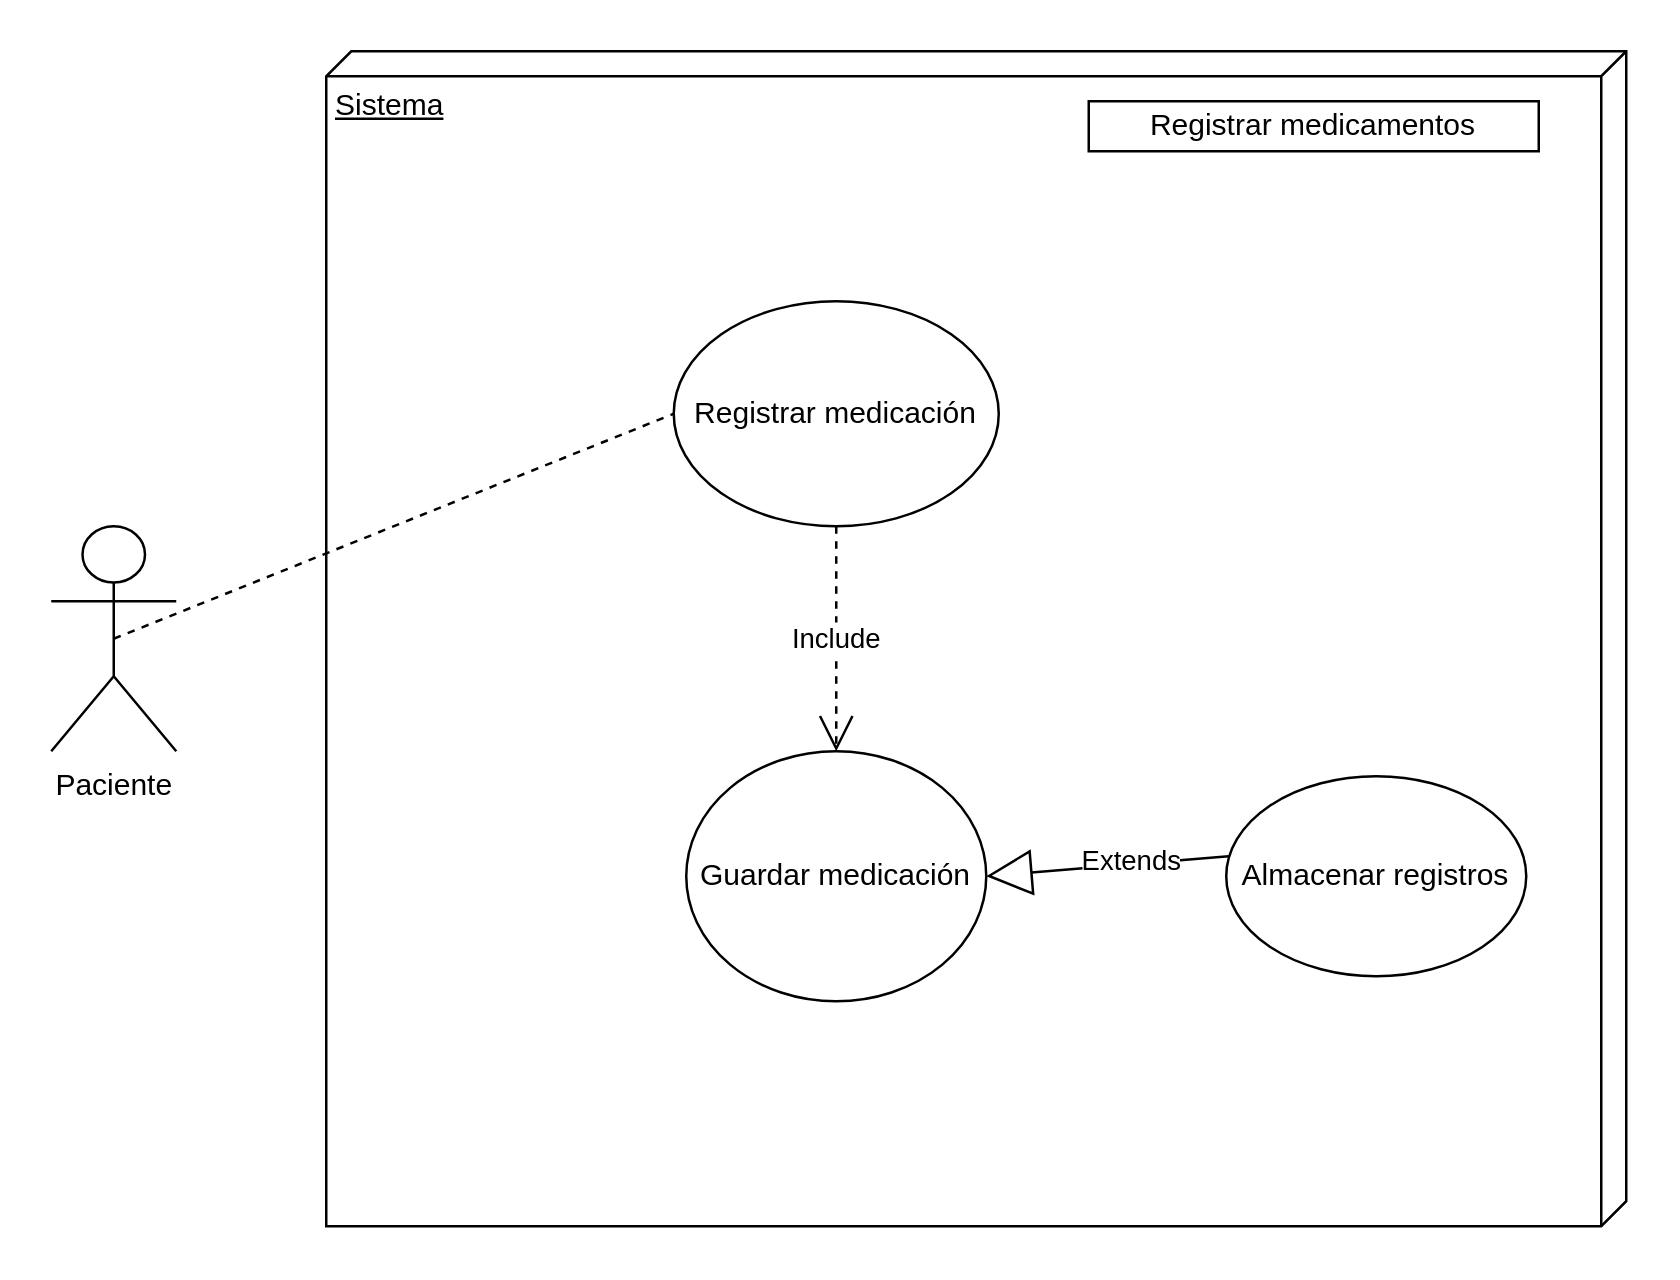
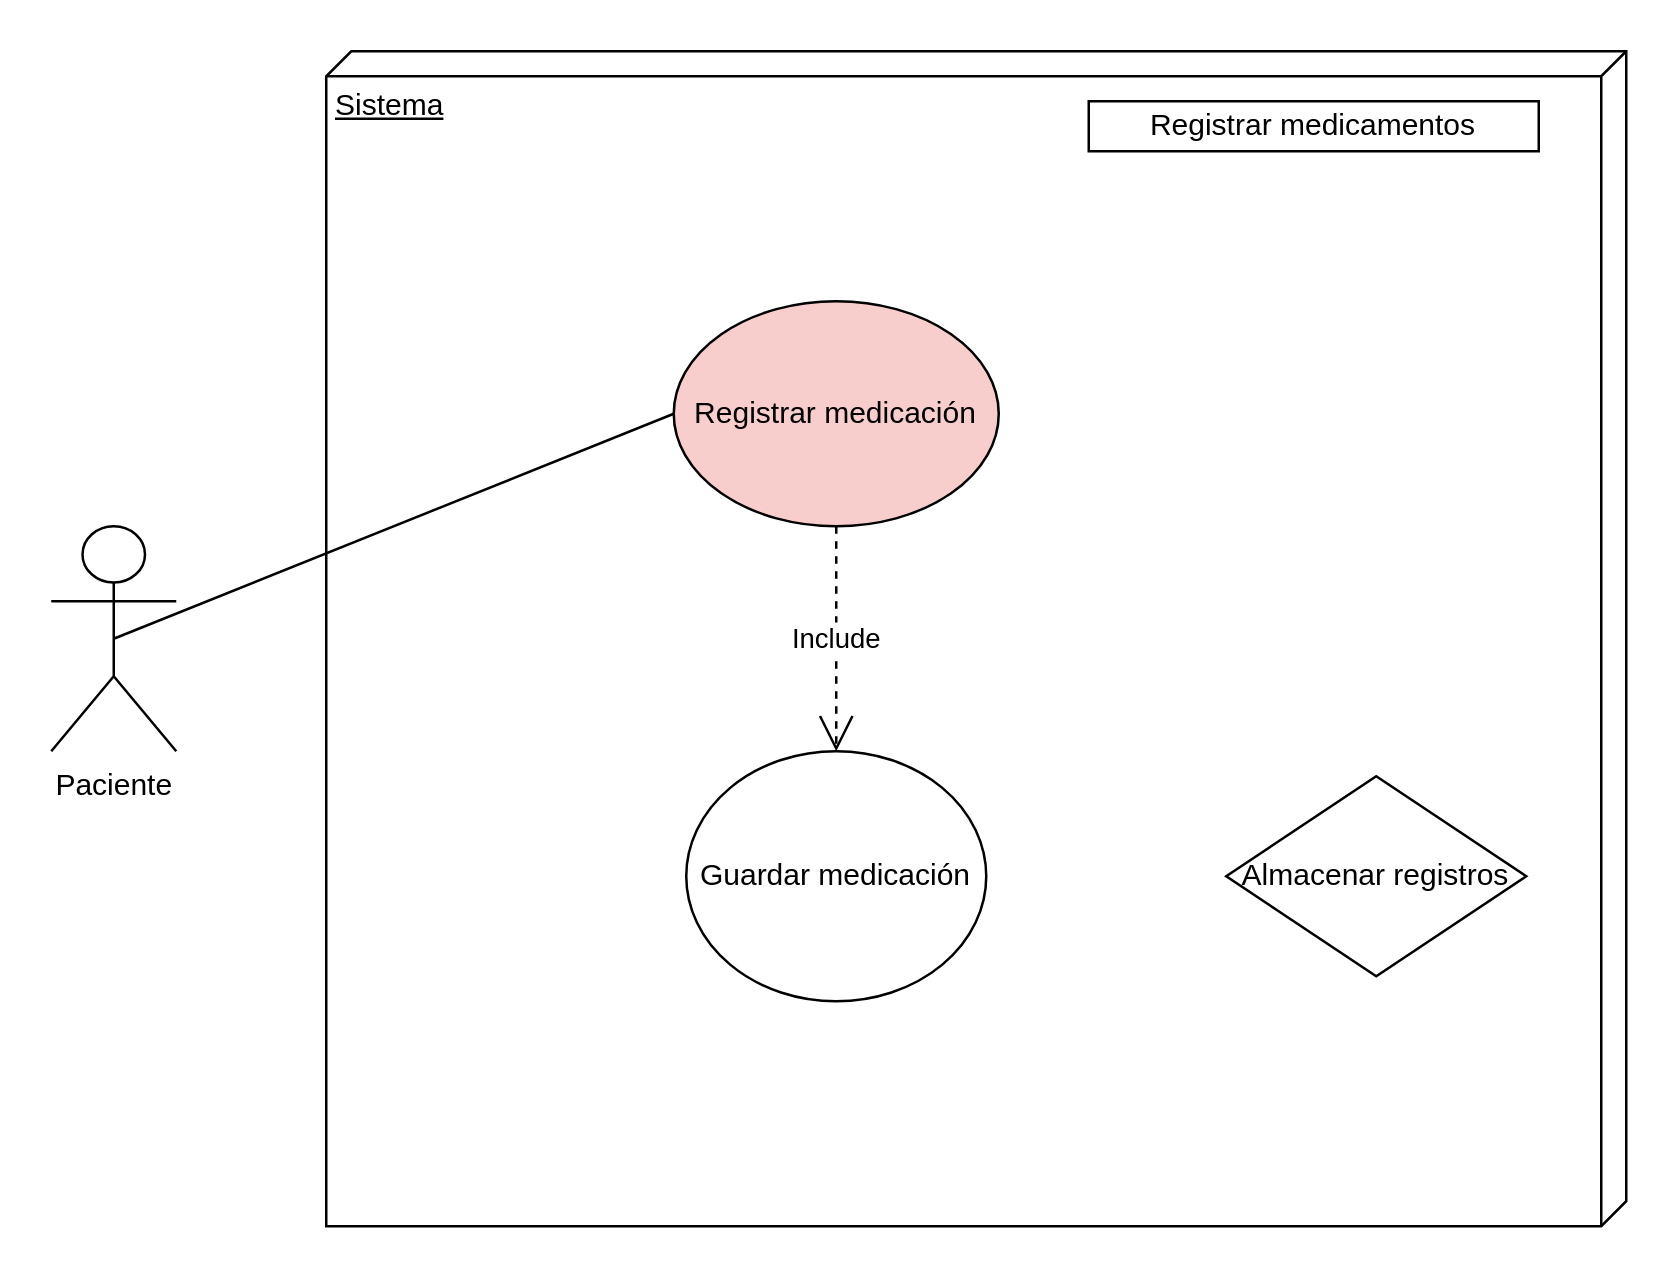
node "Registrar medicación": fillcolor #ffffff -> #f8cecc
edge "Registrar medicación" -- "Paciente": style dashed -> solid
edge "Almacenar registros" -> "Guardar medicación": removed, label "Extends"
node "Almacenar registros": shape ellipse -> diamond
